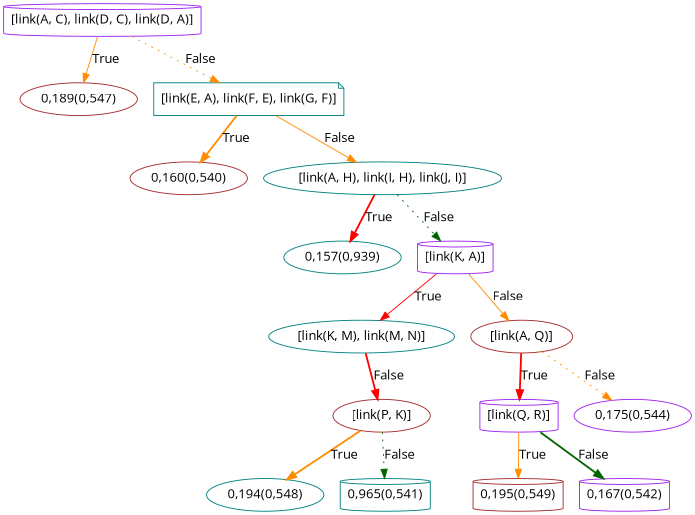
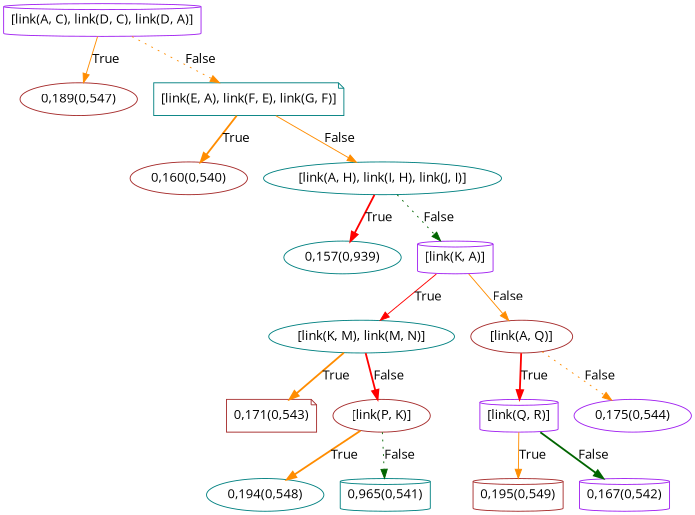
node "0,171(0,543)": added
